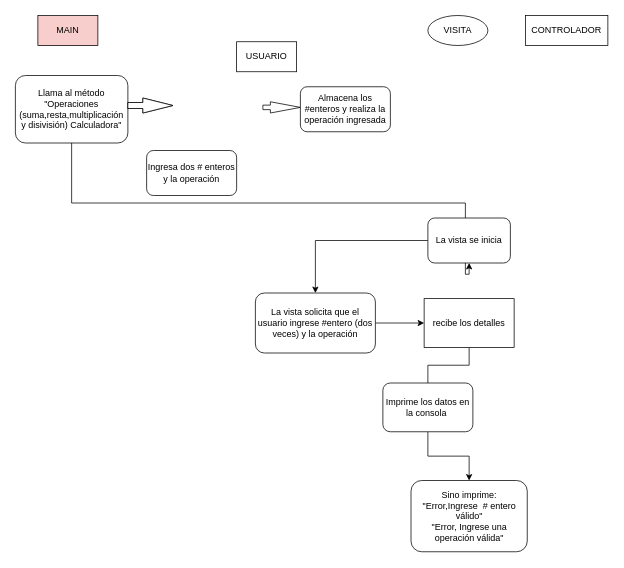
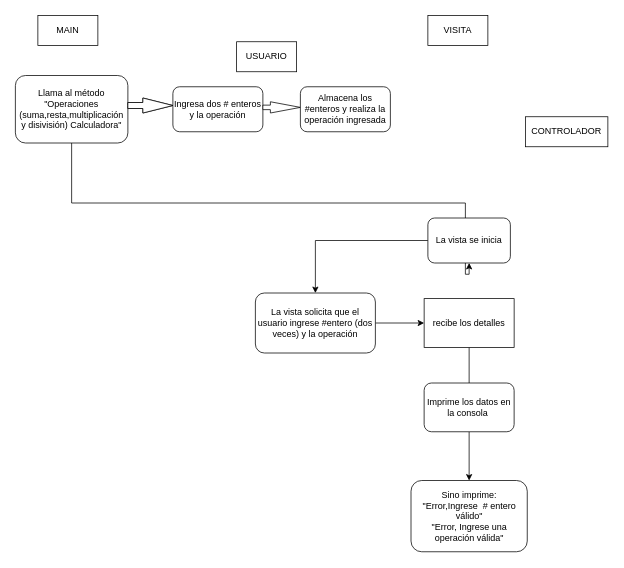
node "MAIN": fillcolor #f8cecc -> #ffffff
node "VISITA": shape ellipse -> rectangle
node "CONTROLADOR": moved (567, 30) -> (567, 132)
node "Ingresa dos # enteros y la operación": moved (192, 173) -> (218, 109)
node "Imprime los datos en la consola": moved (428, 407) -> (469, 407)
